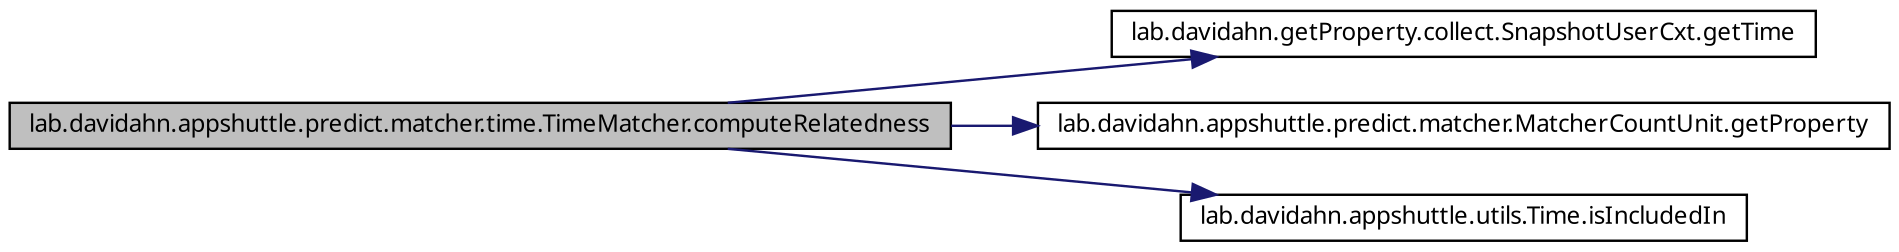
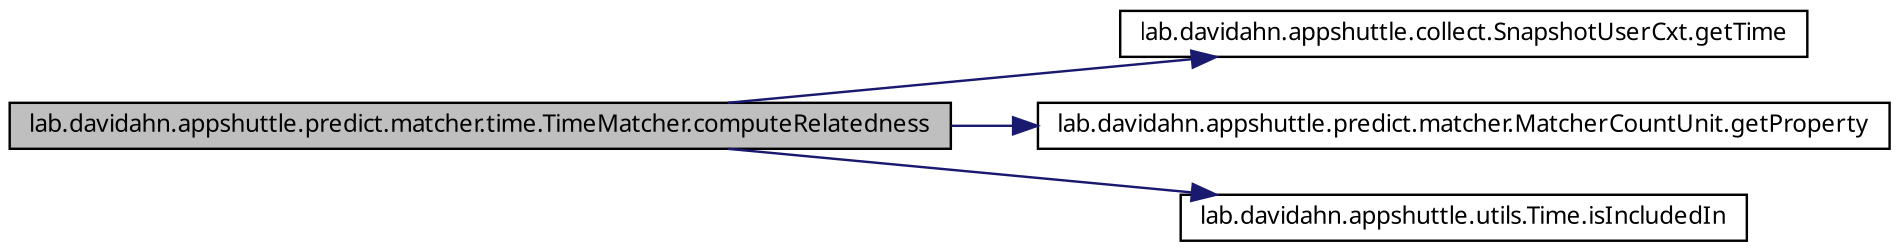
node "lab.davidahn.getProperty.collect.SnapshotUserCxt.getTime": label "lab.davidahn.getProperty.collect.SnapshotUserCxt.getTime" -> "lab.davidahn.appshuttle.collect.SnapshotUserCxt.getTime"
